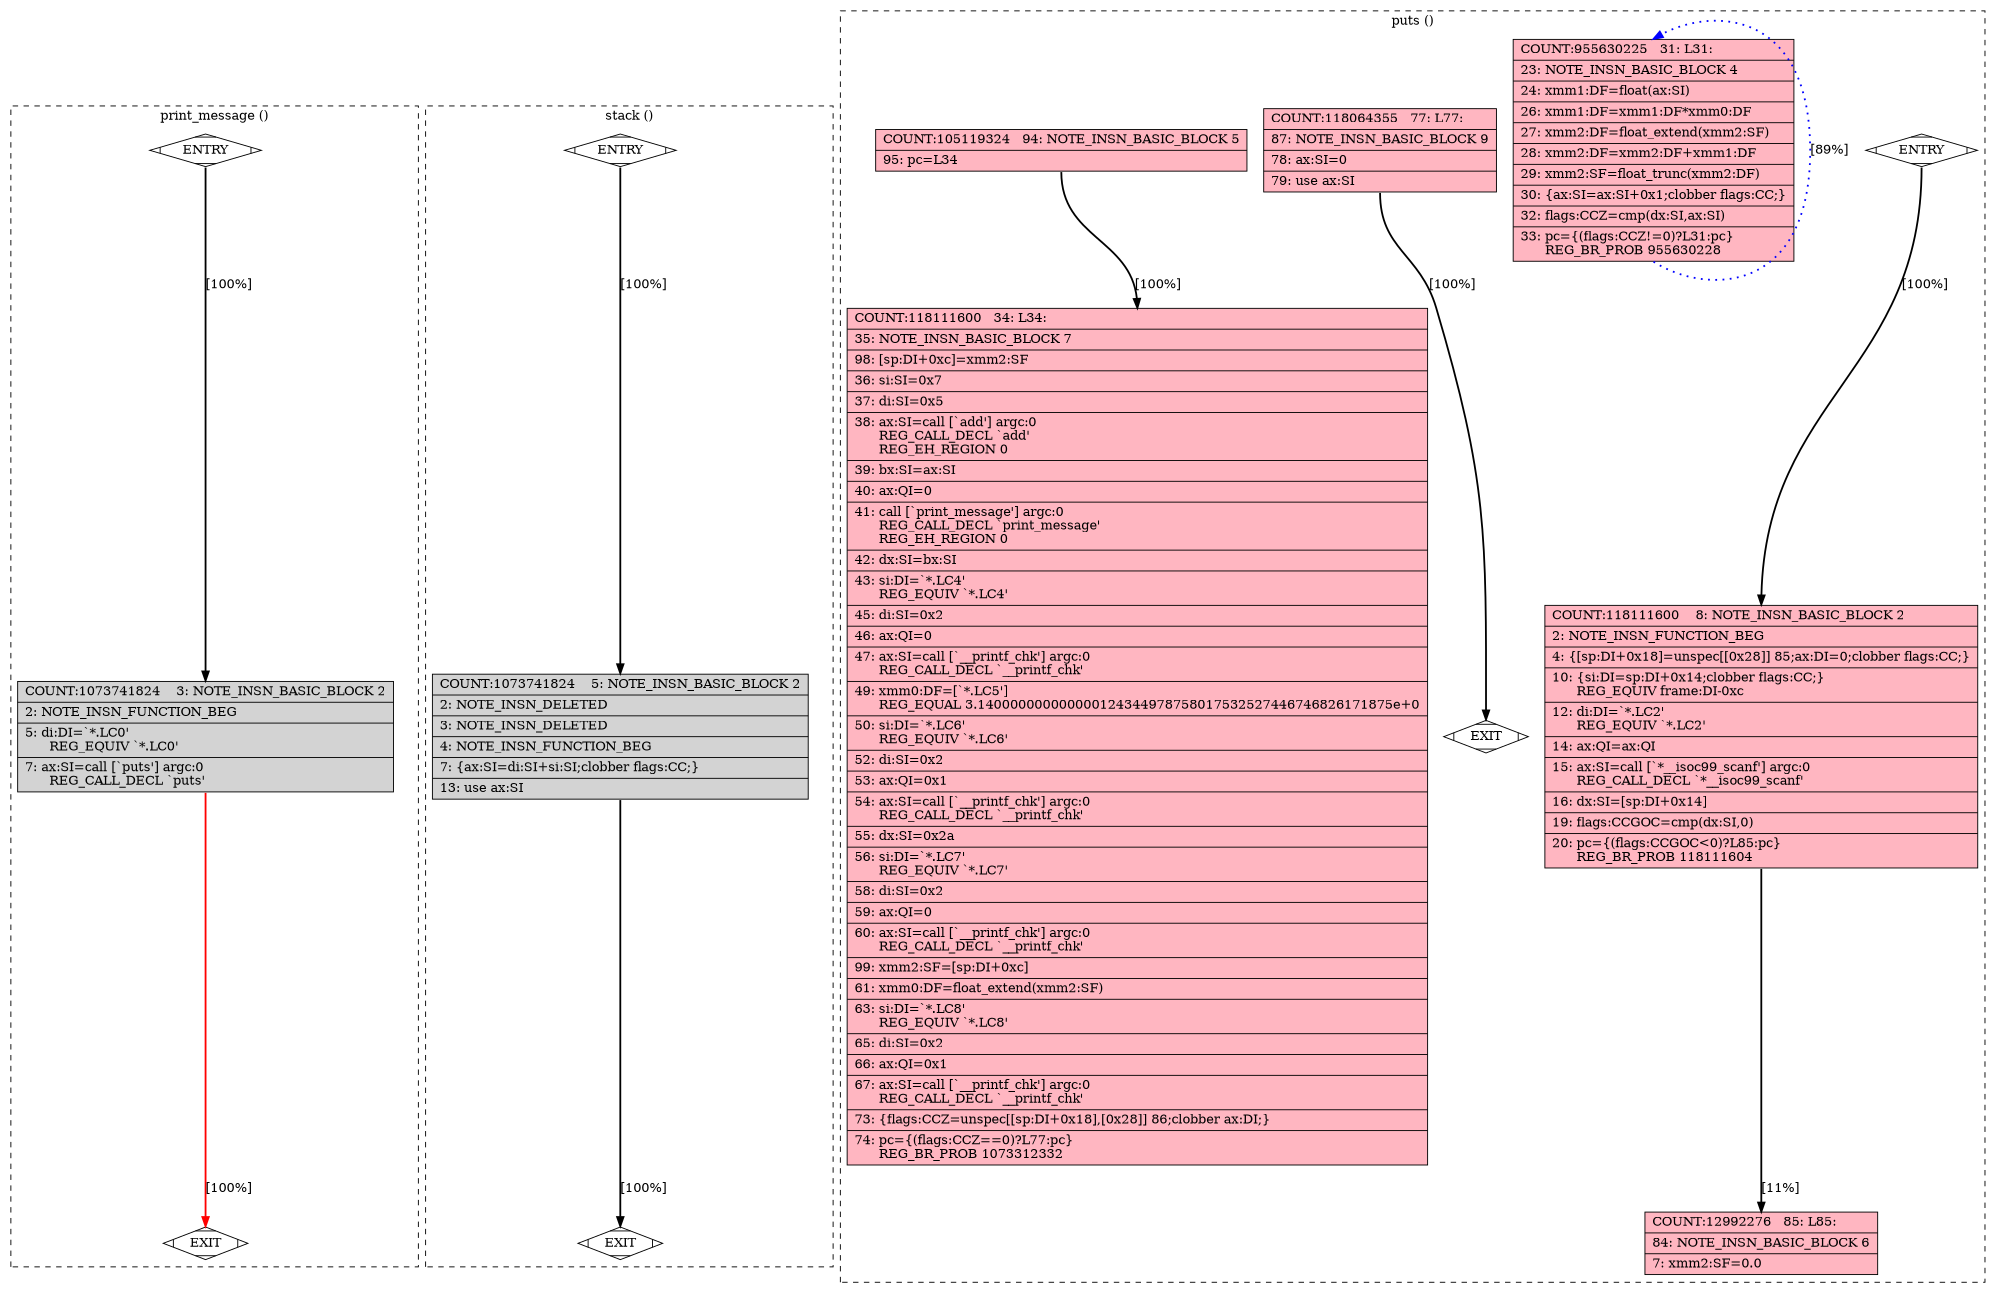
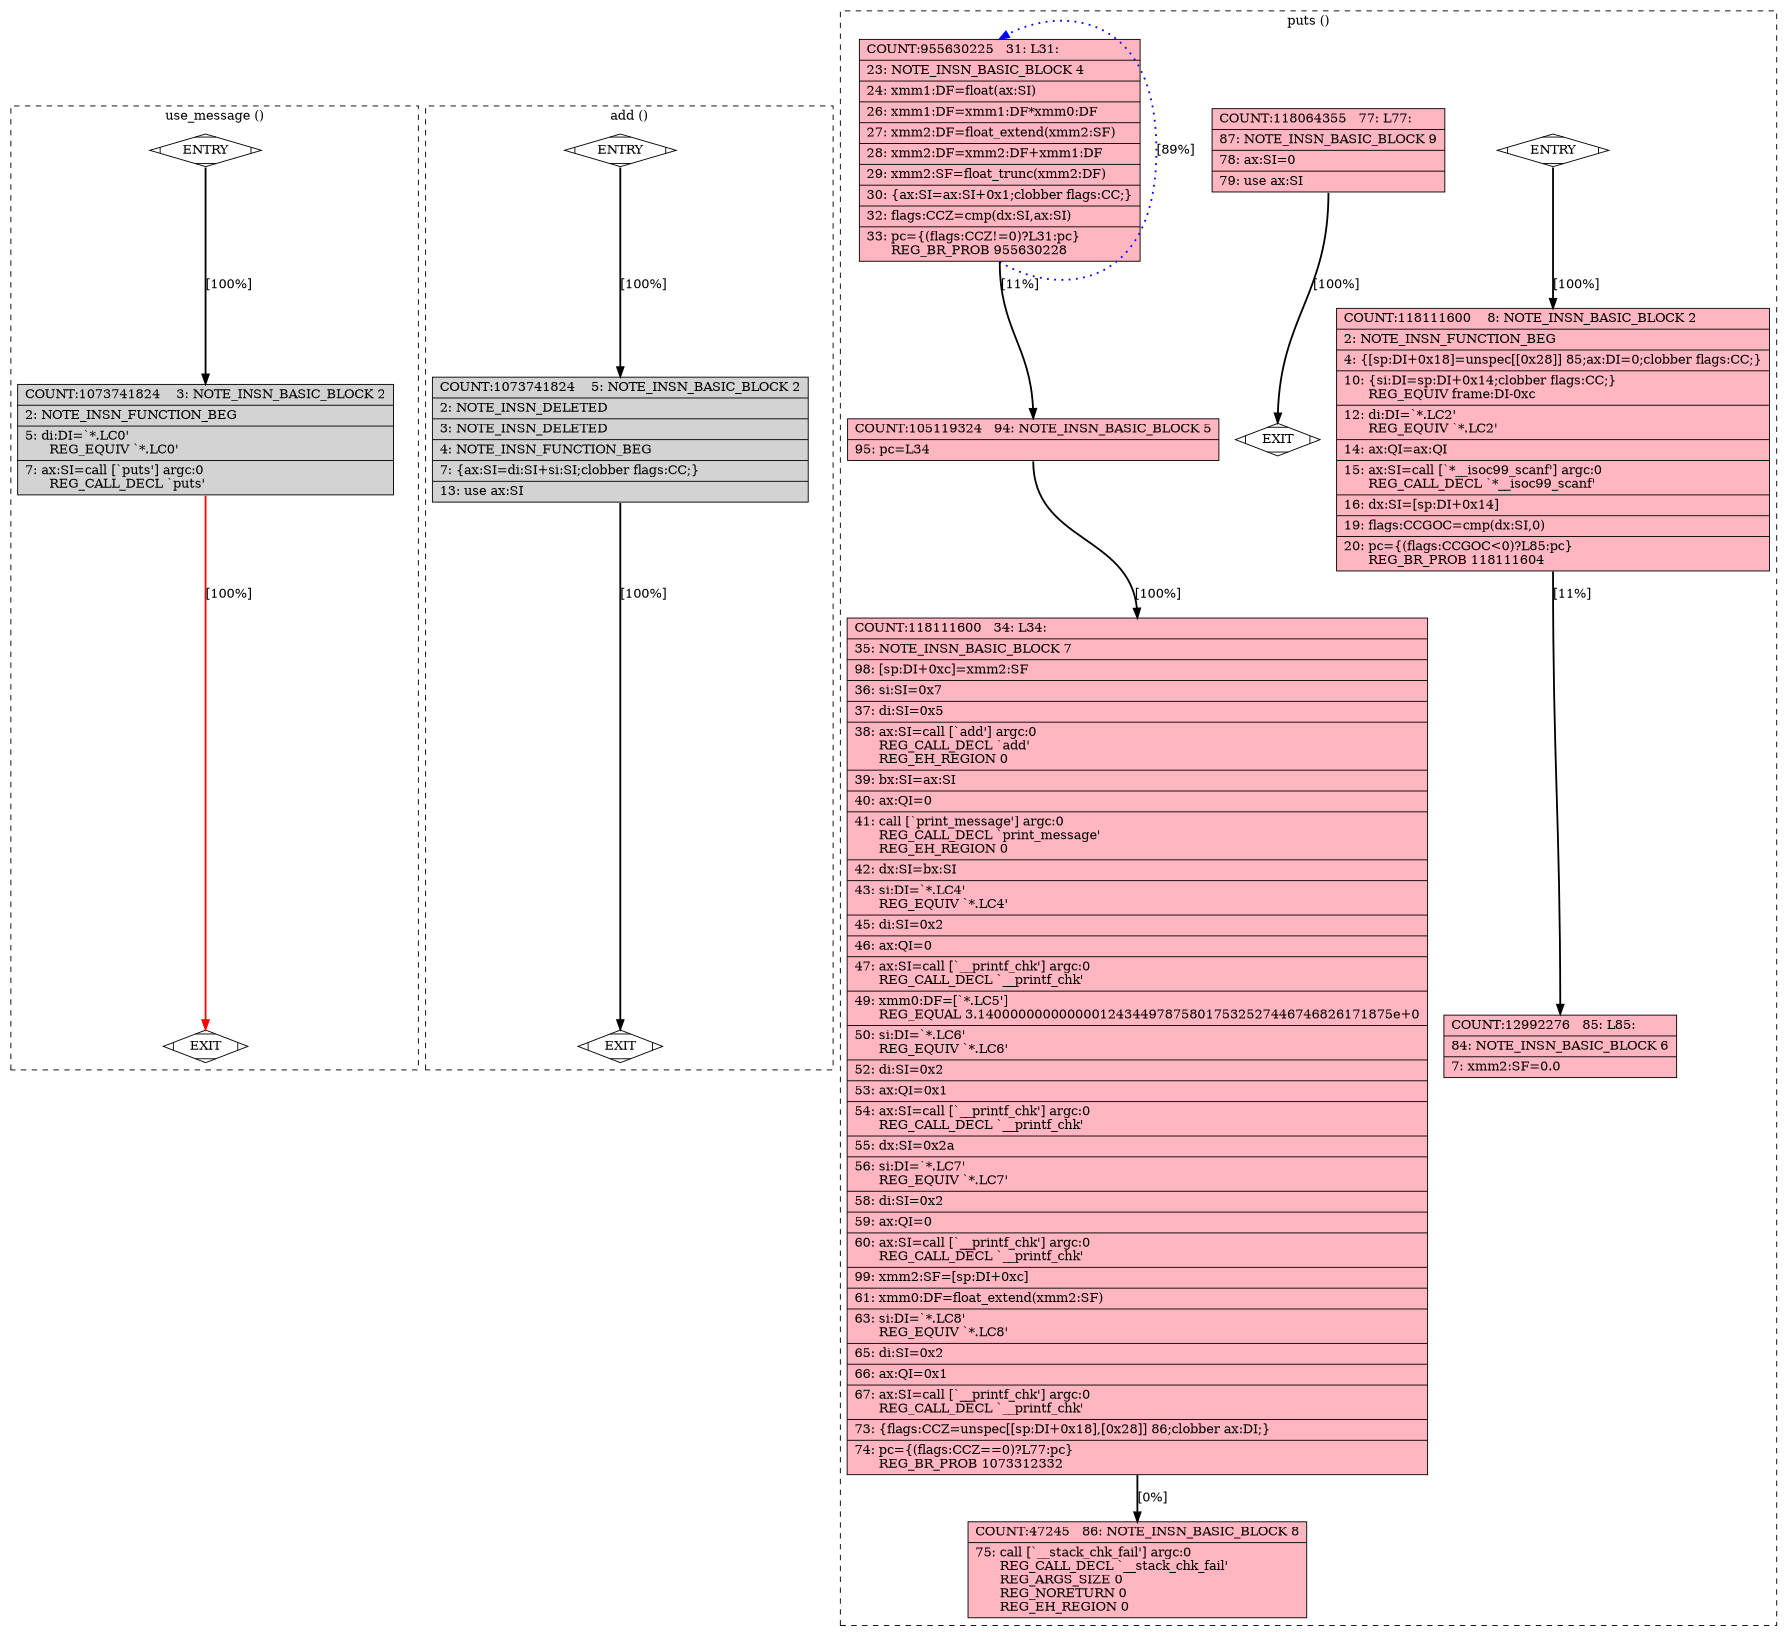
cluster "print_message ()": label "print_message ()" -> "use_message ()"
cluster "stack ()": label "stack ()" -> "add ()"
edge "COUNT:955630225   31: L31:" -> "COUNT:105119324   94: NOTE_INSN_BASIC_BLOCK 5": added, label "[11%]"
node "COUNT:47245   86: NOTE_INSN_BASIC_BLOCK 8": added
